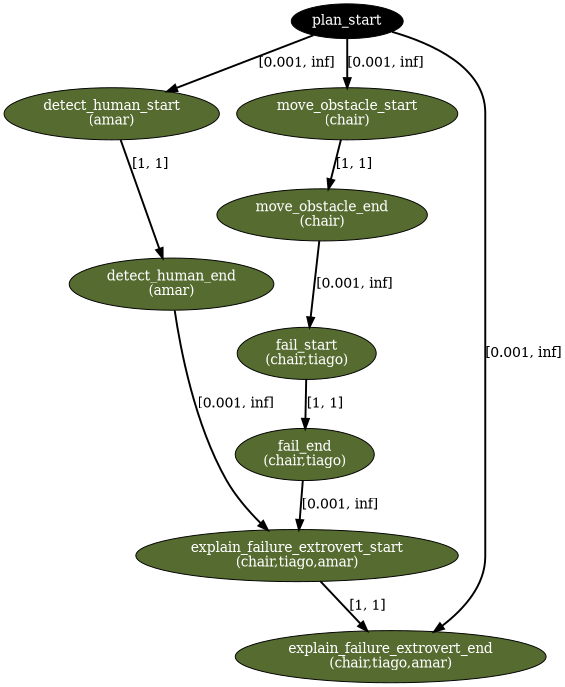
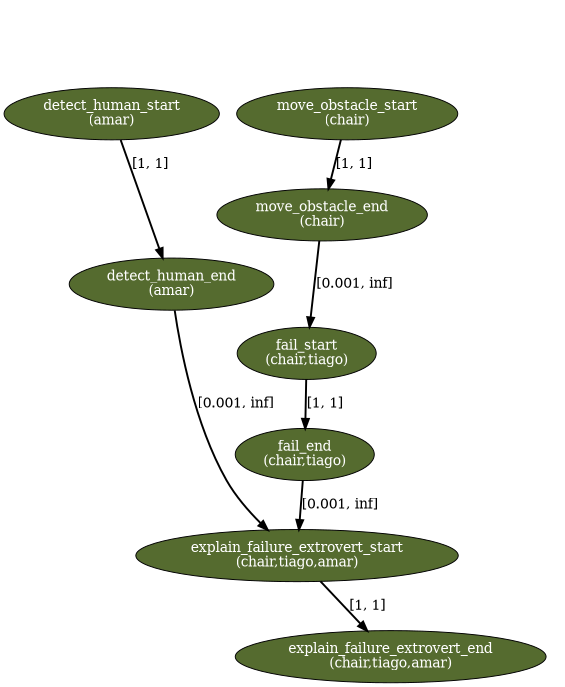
node "plan_start": removed
